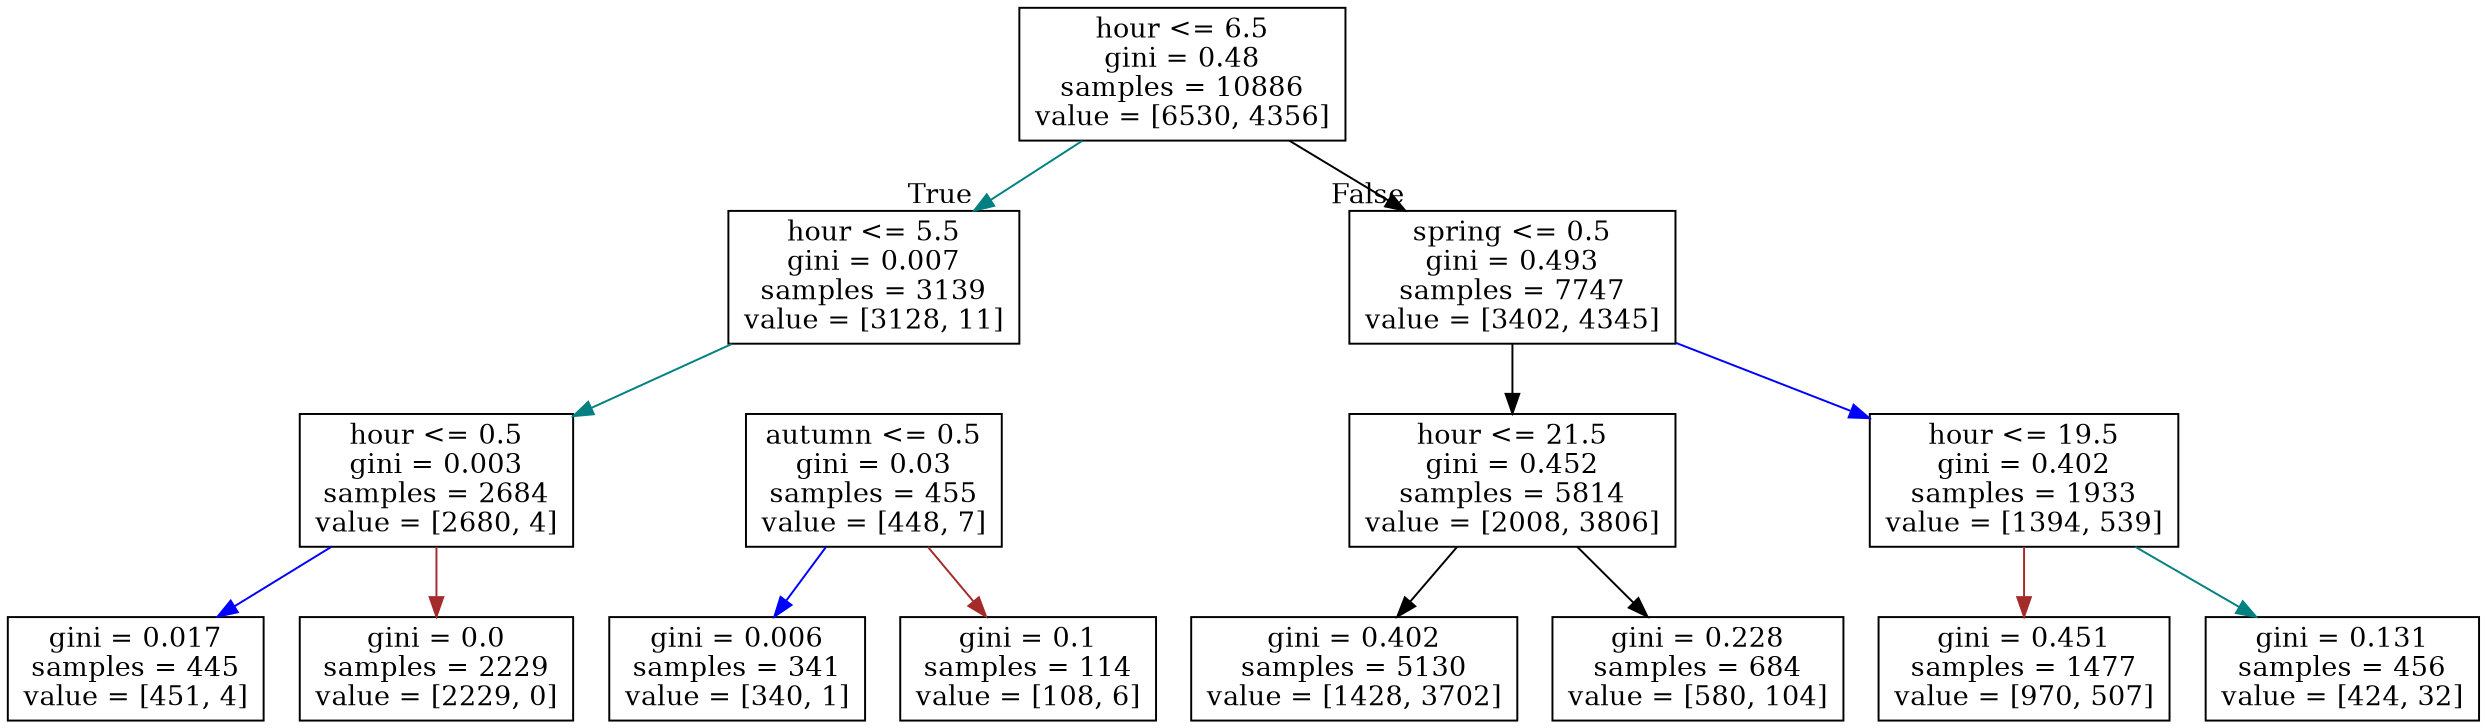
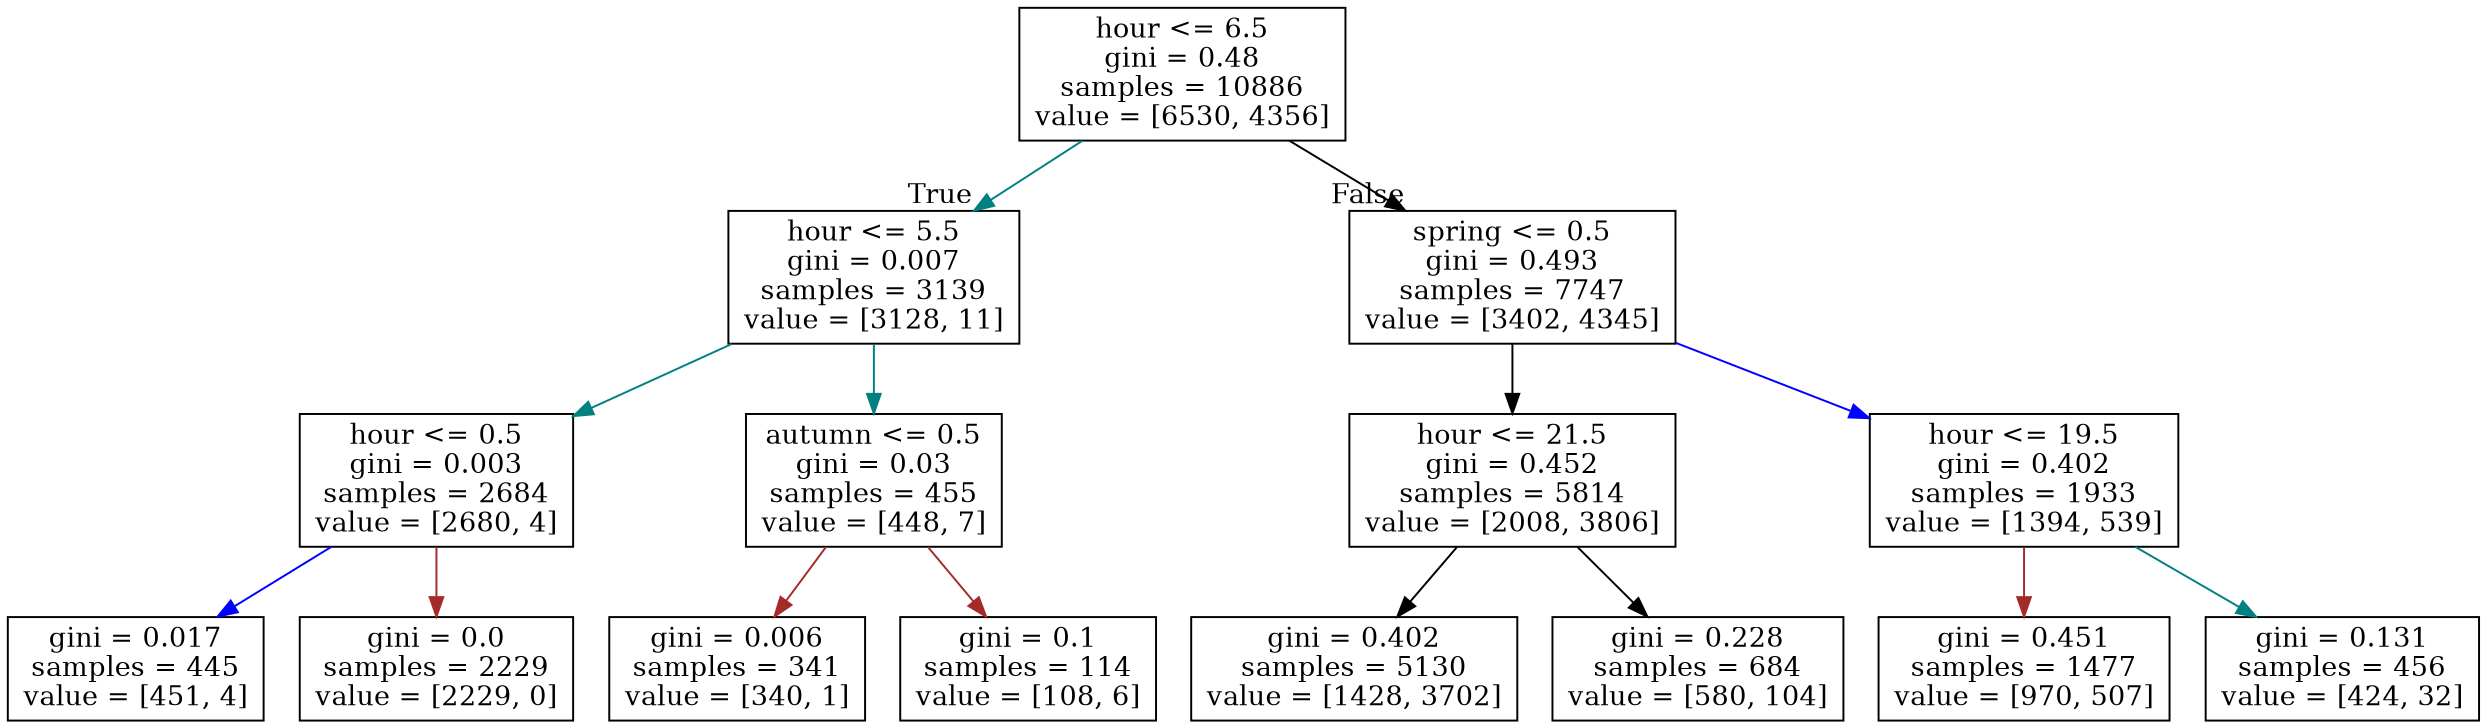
edge "hour <= 5.5 gini = 0.007 samples = 3139 value = [3128, 11]" -> "autumn <= 0.5 gini = 0.03 samples = 455 value = [448, 7]": added
edge "autumn <= 0.5 gini = 0.03 samples = 455 value = [448, 7]" -> "gini = 0.006 samples = 341 value = [340, 1]": color blue -> brown
